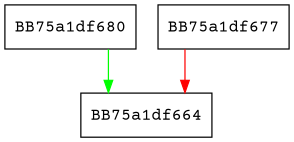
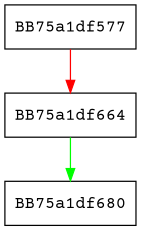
node "BB75a1df677": label "BB75a1df677" -> "BB75a1df577"
edge "BB75a1df680" -> "BB75a1df664": reversed
